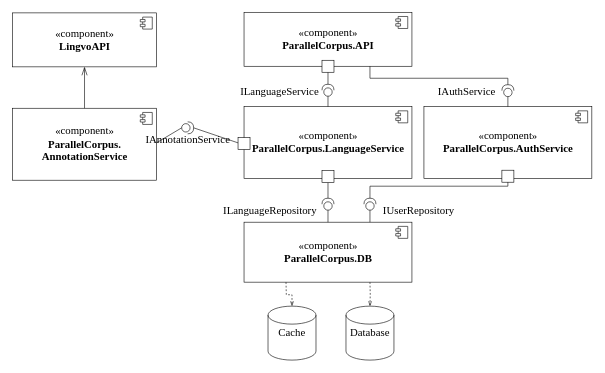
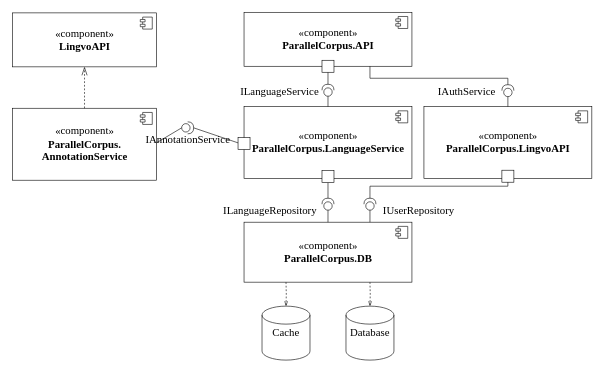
edge "«component» ParallelCorpus. AnnotationService" -> "«component» LingvoAPI": style solid -> dashed
node "«component» ParallelCorpus.AuthService": label "«component» ParallelCorpus.AuthService" -> "«component» ParallelCorpus.LingvoAPI"
node "Cache": moved (292, 333) -> (286, 333)
